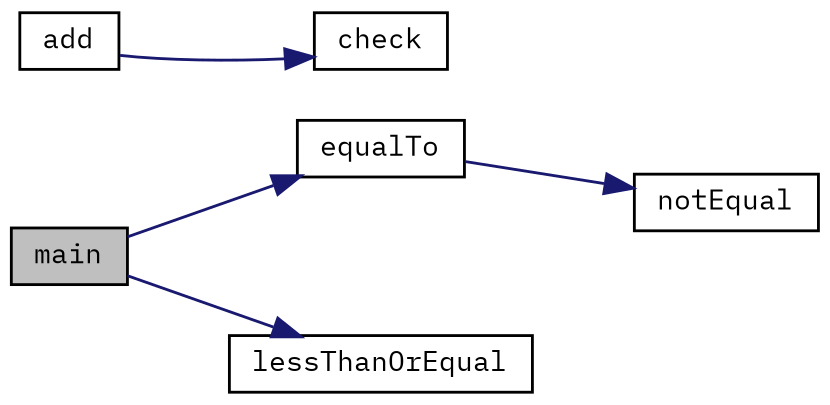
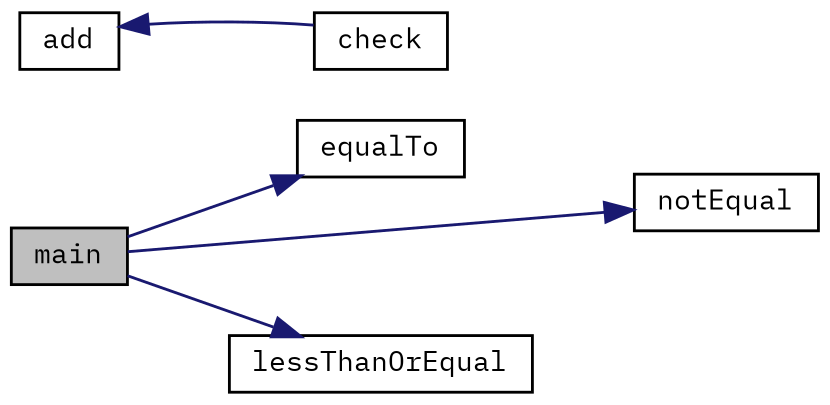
edge "add" -> "check": reversed
edge "equalTo" -> "notEqual": now "main" -> "notEqual"
